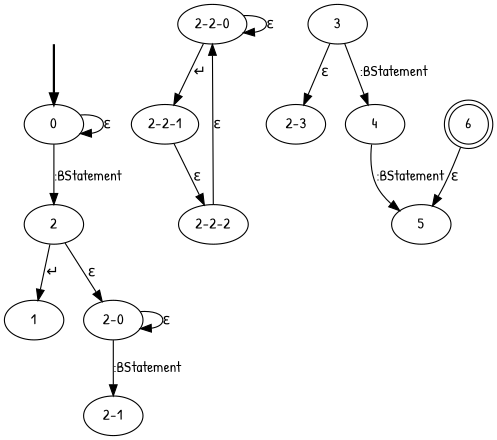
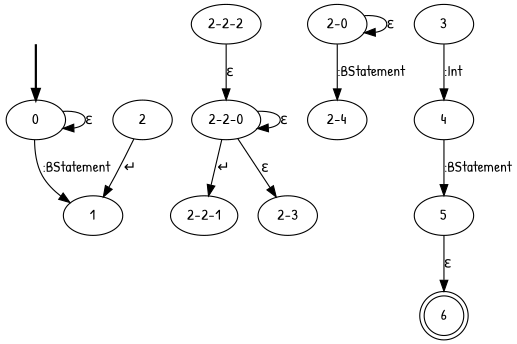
edge "3" -> "2-3": now "2-2-0" -> "2-3"
edge "3" -> "4": label ":BStatement" -> ":Int"
edge "0" -> "2": now "0" -> "1"
edge "2-2-1" -> "2-2-2": removed, label "ε"
edge "6" -> "5": reversed
edge "2" -> "2-0": removed, label "ε"
node "2-1": label "2-1" -> "2-4"
